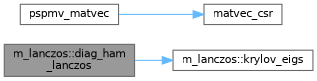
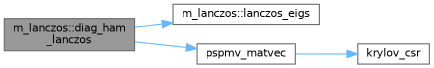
node "matvec_csr": label "matvec_csr" -> "krylov_csr"
edge "m_lanczos::diag_ham _lanczos" -> "pspmv_matvec": added
node "m_lanczos::krylov_eigs": label "m_lanczos::krylov_eigs" -> "m_lanczos::lanczos_eigs"
